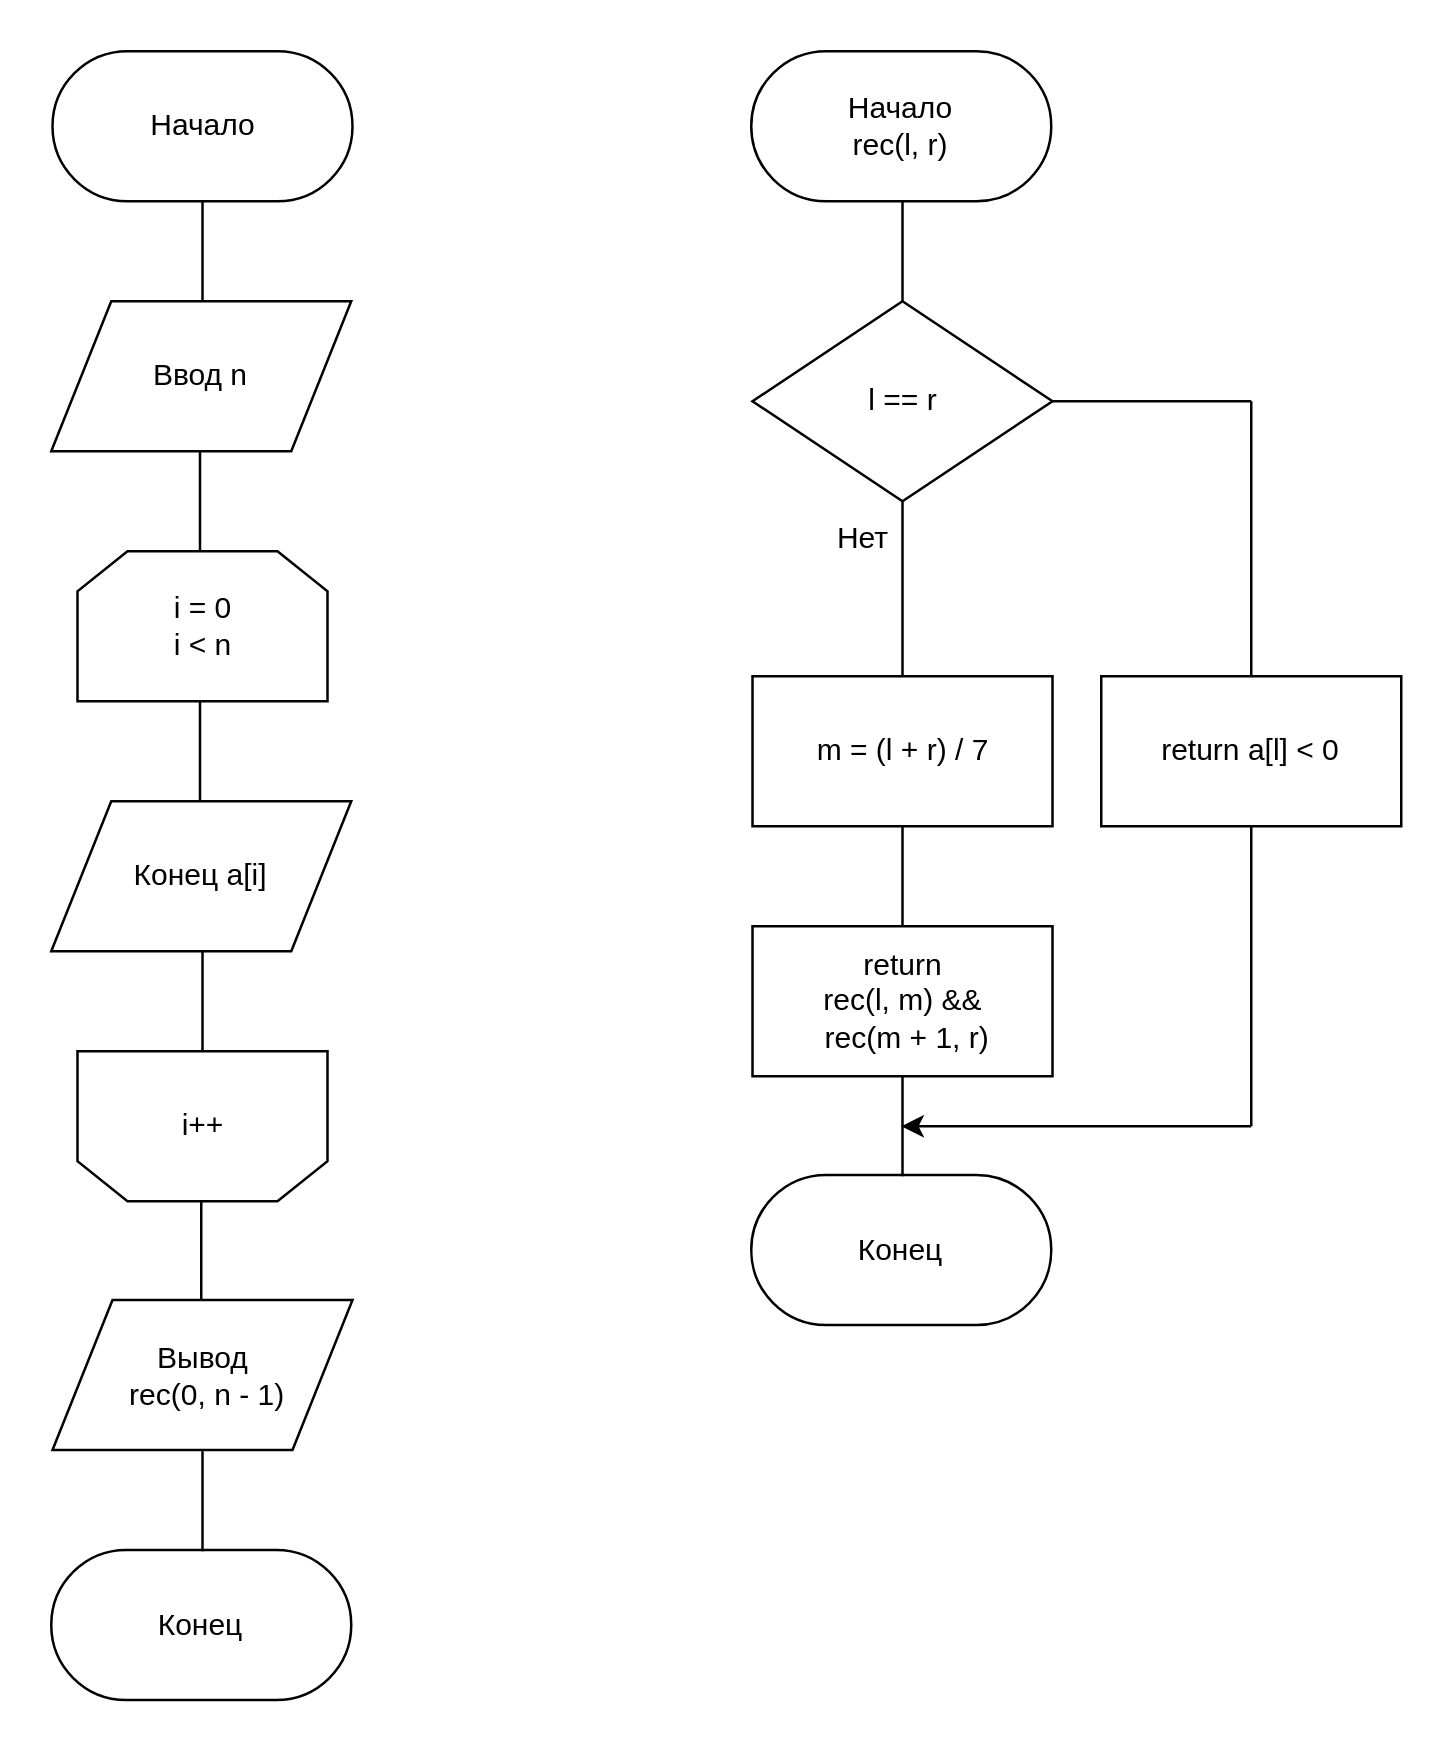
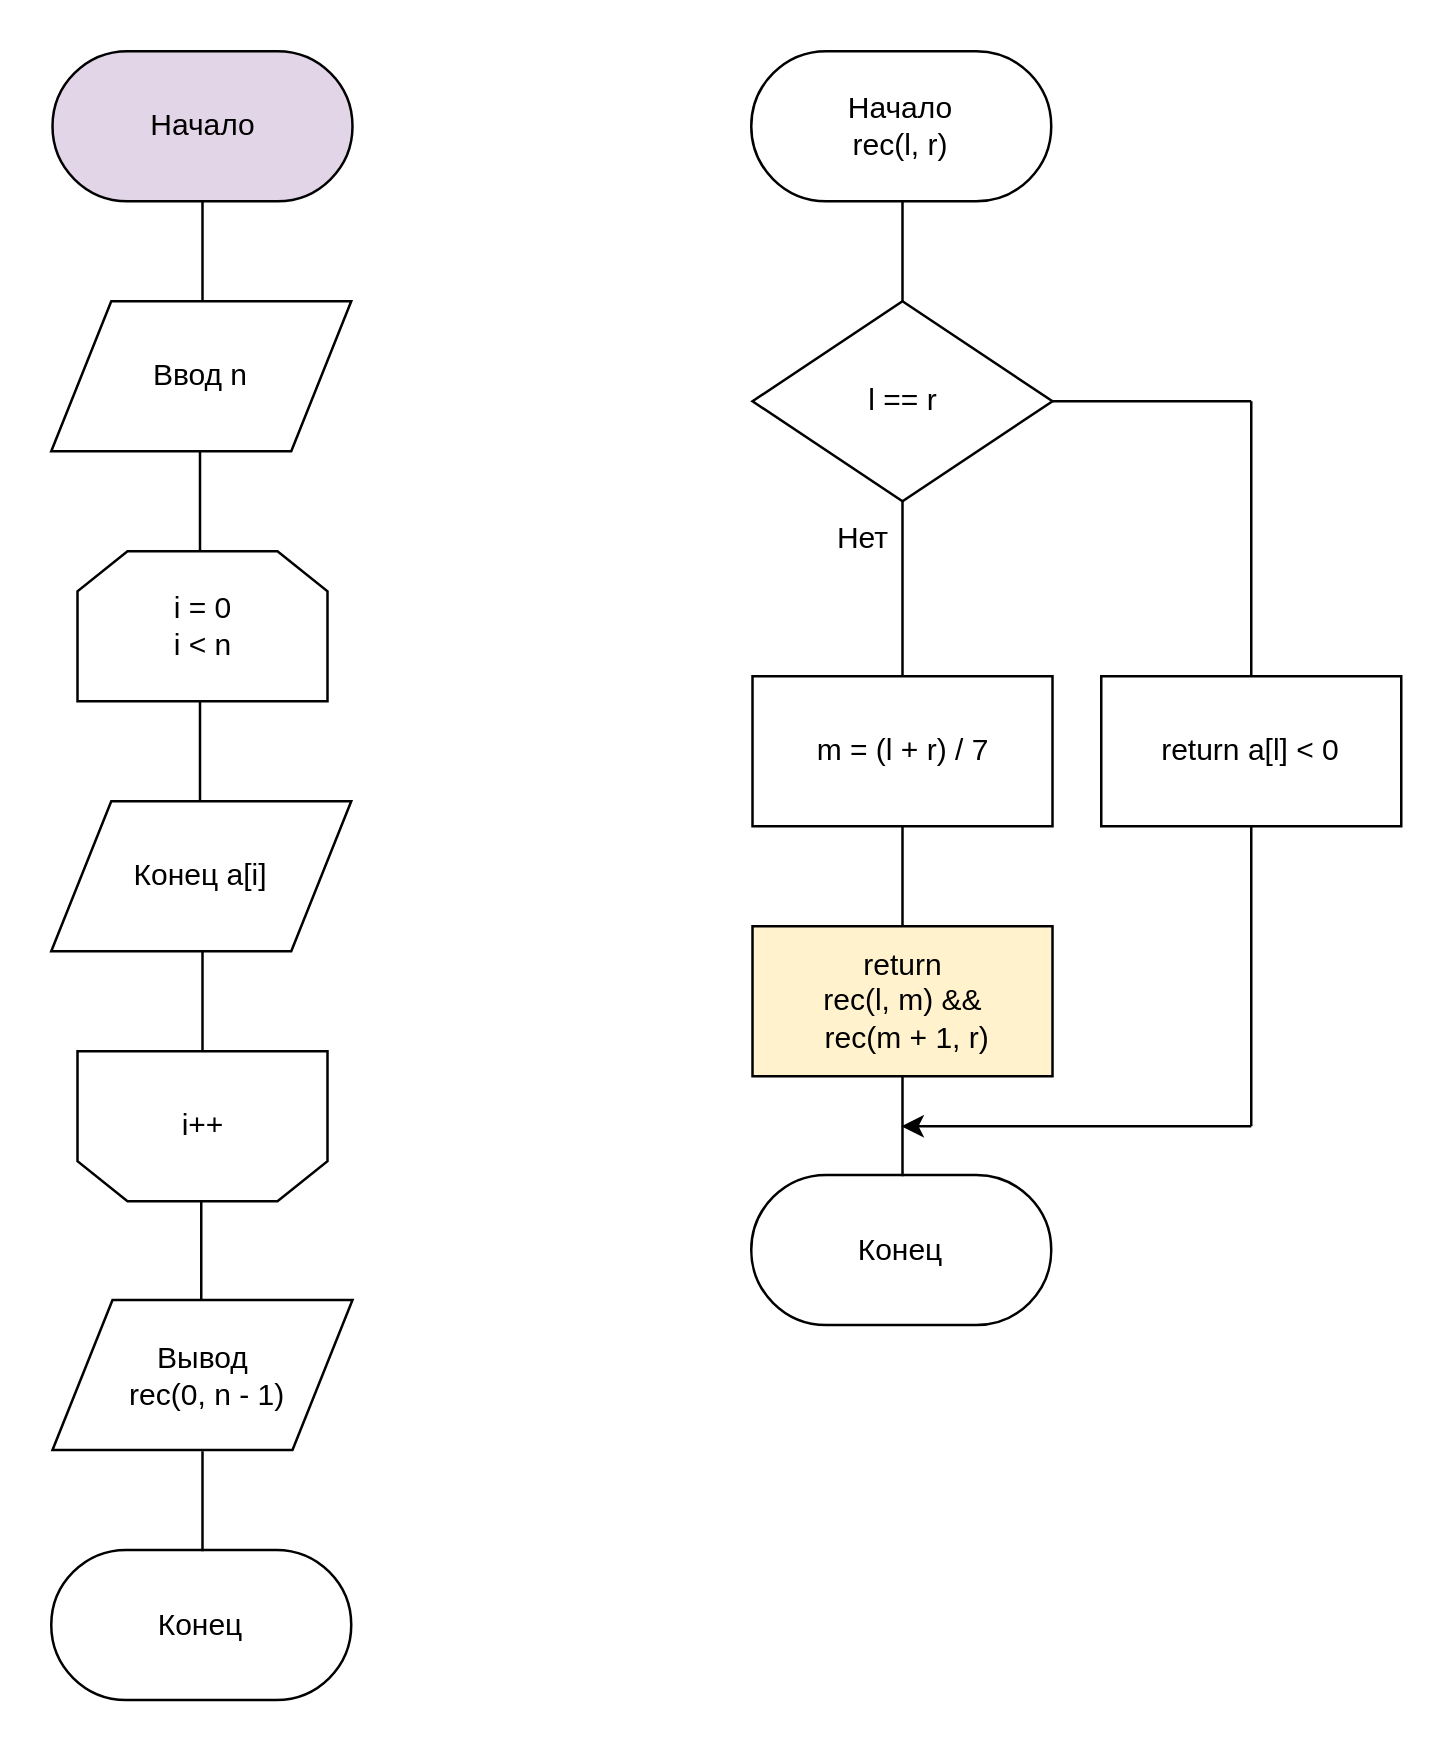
node "Начало": fillcolor #ffffff -> #e1d5e7
node "return rec(l, m) && rec(m + 1, r)": fillcolor #ffffff -> #fff2cc
